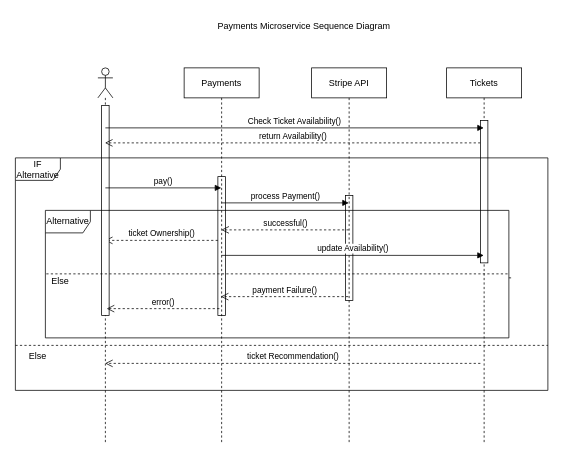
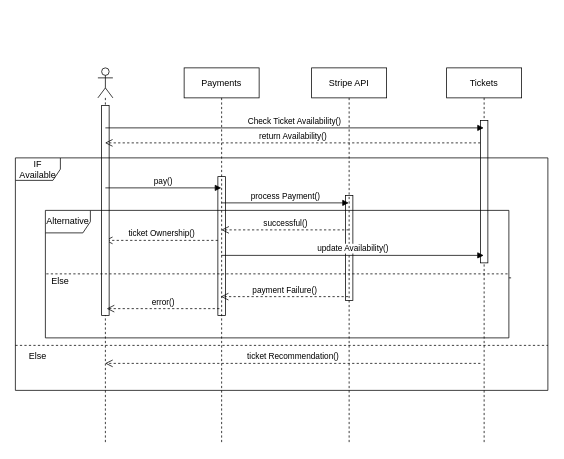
node "Payments Microservice Sequence Diagram": removed
node "IF Alternative": label "IF Alternative" -> "IF Available"
